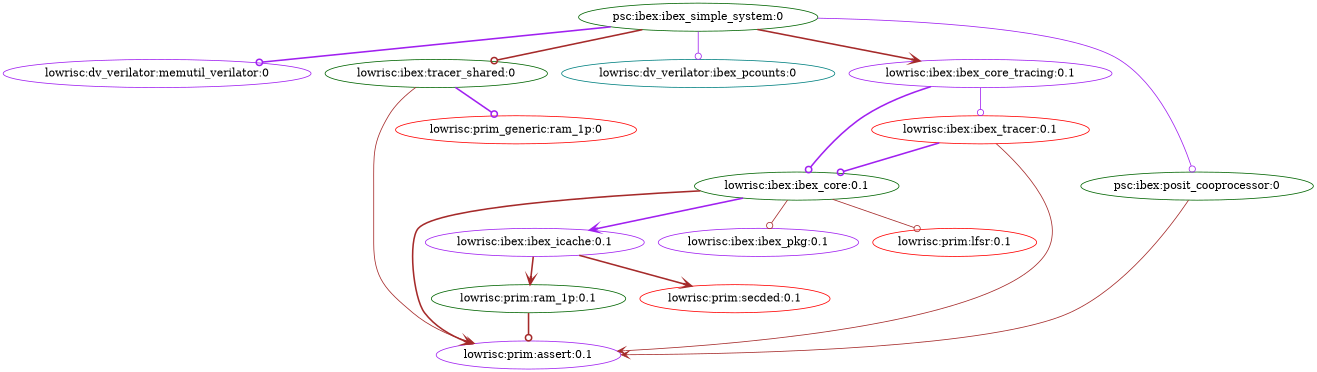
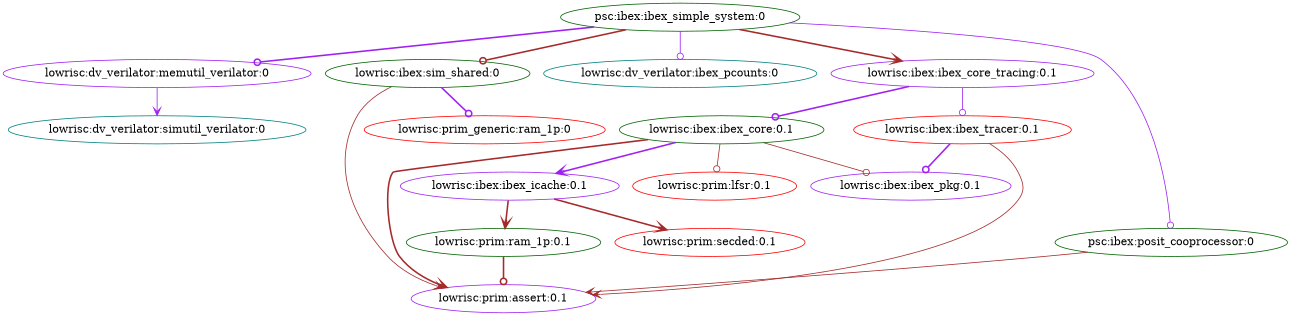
node "lowrisc:ibex:tracer_shared:0": label "lowrisc:ibex:tracer_shared:0" -> "lowrisc:ibex:sim_shared:0"
node "lowrisc:dv_verilator:simutil_verilator:0": added
edge "lowrisc:ibex:ibex_tracer:0.1" -> "lowrisc:ibex:ibex_core:0.1": now "lowrisc:ibex:ibex_tracer:0.1" -> "lowrisc:ibex:ibex_pkg:0.1"
